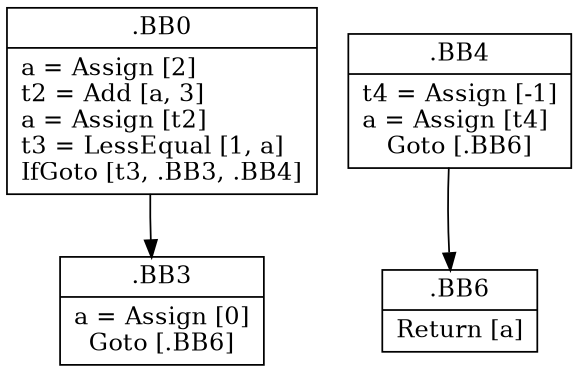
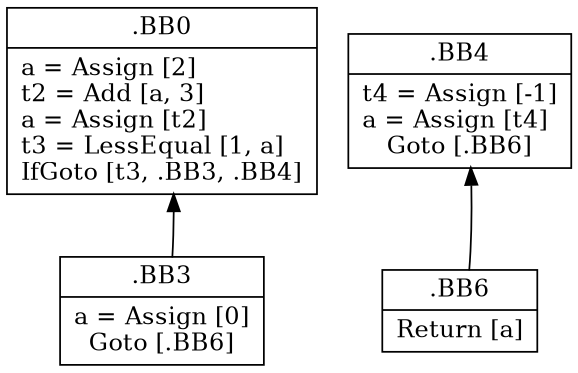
edge ".BB4" -> ".BB6": reversed
edge ".BB0" -> ".BB3": reversed
